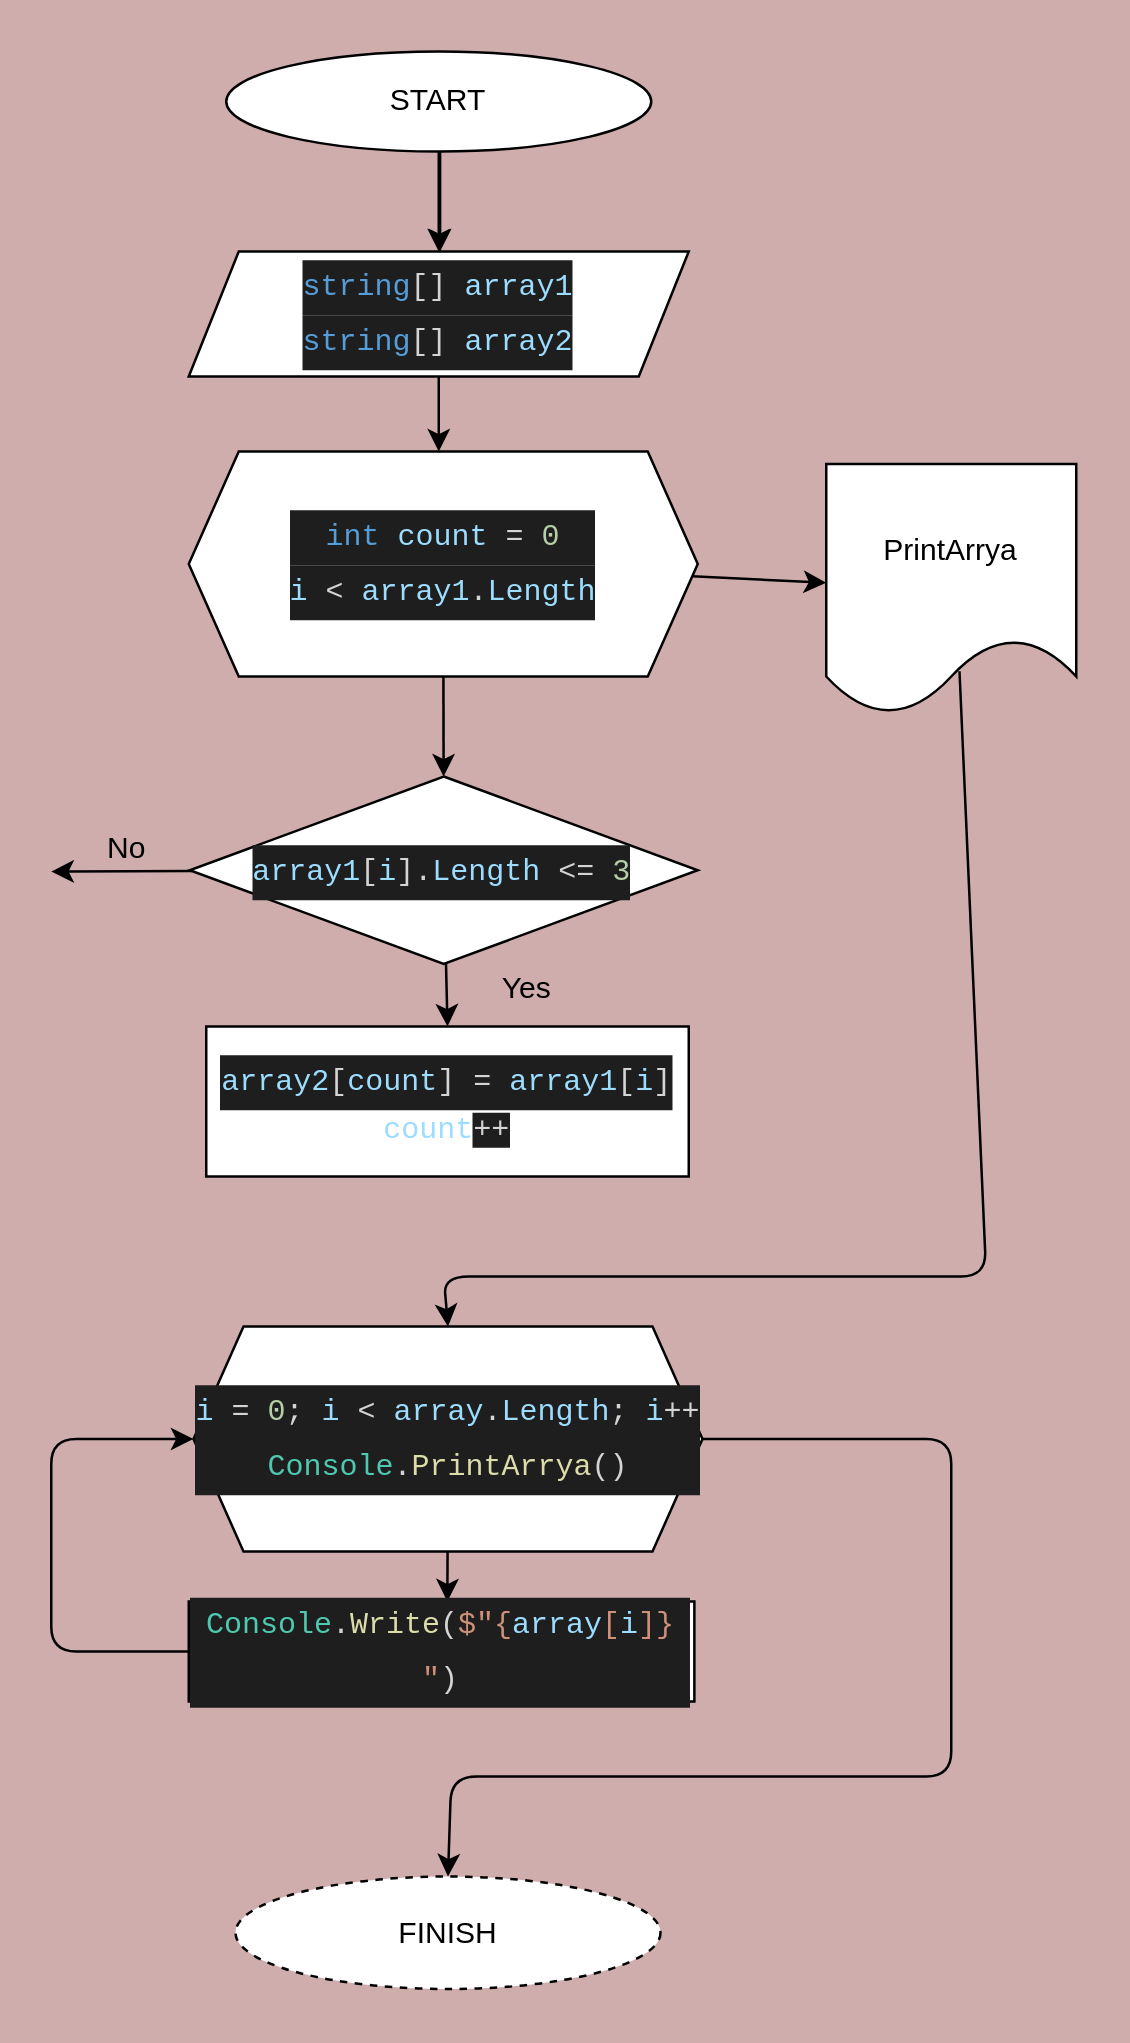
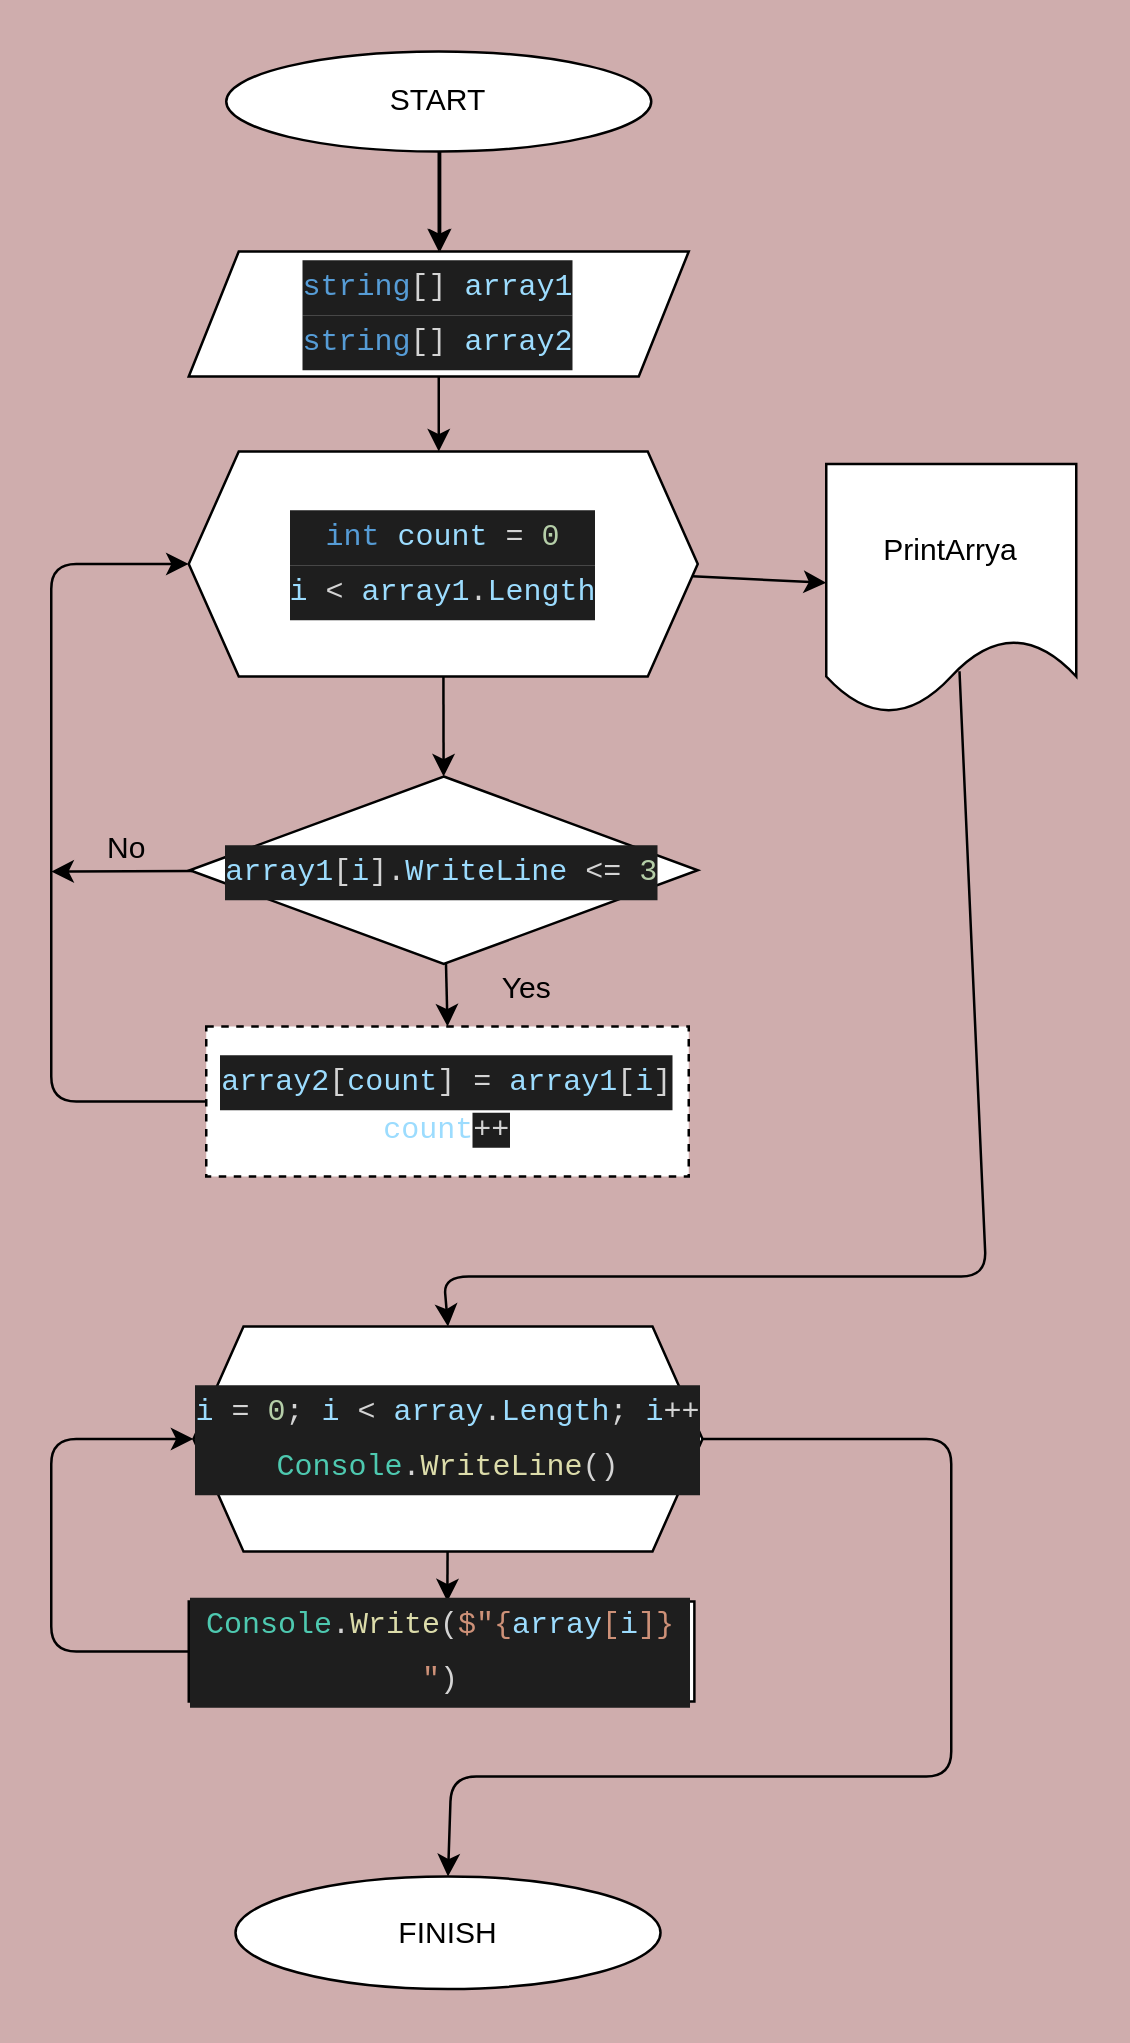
edge "array2[count] = array1[i] count++" -> "int count = 0 i < array1.Length": added
node "array1[i].Length <= 3": label "array1[i].Length <= 3" -> "array1[i].WriteLine <= 3"
node "array2[count] = array1[i] count++": style solid -> dashed
node "i = 0; i < array.Length; i++ Console.PrintArrya()": label "i = 0; i < array.Length; i++ Console.PrintArrya()" -> "i = 0; i < array.Length; i++ Console.WriteLine()"
node "FINISH": style dashed -> solid
